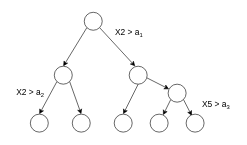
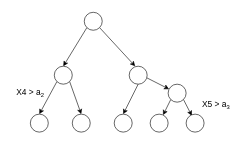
node "X2 > a1": removed
node "X2 > a2": label "X2 > a2" -> "X4 > a2"
